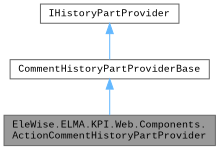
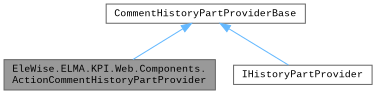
edge "CommentHistoryPartProviderBase" -> "IHistoryPartProvider": reversed
